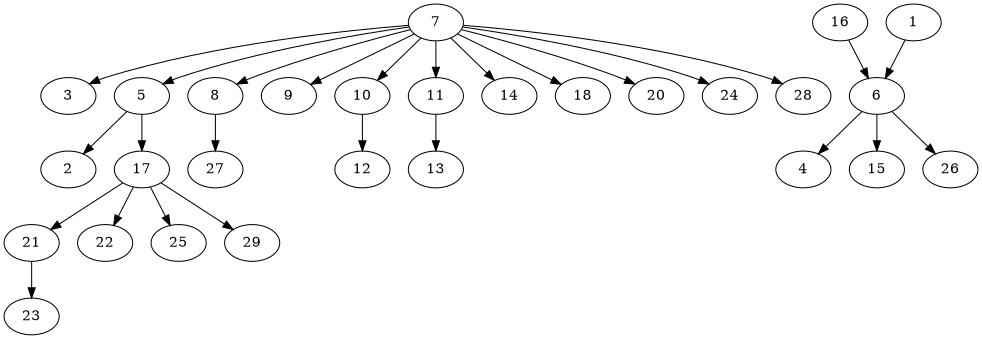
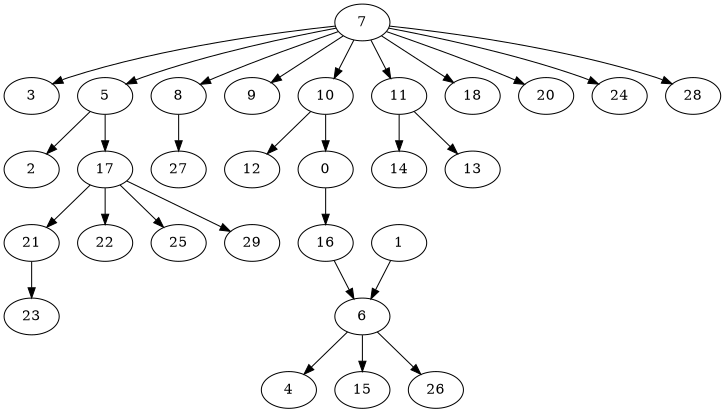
edge "7" -> "14": now "11" -> "14"
node "0": added
